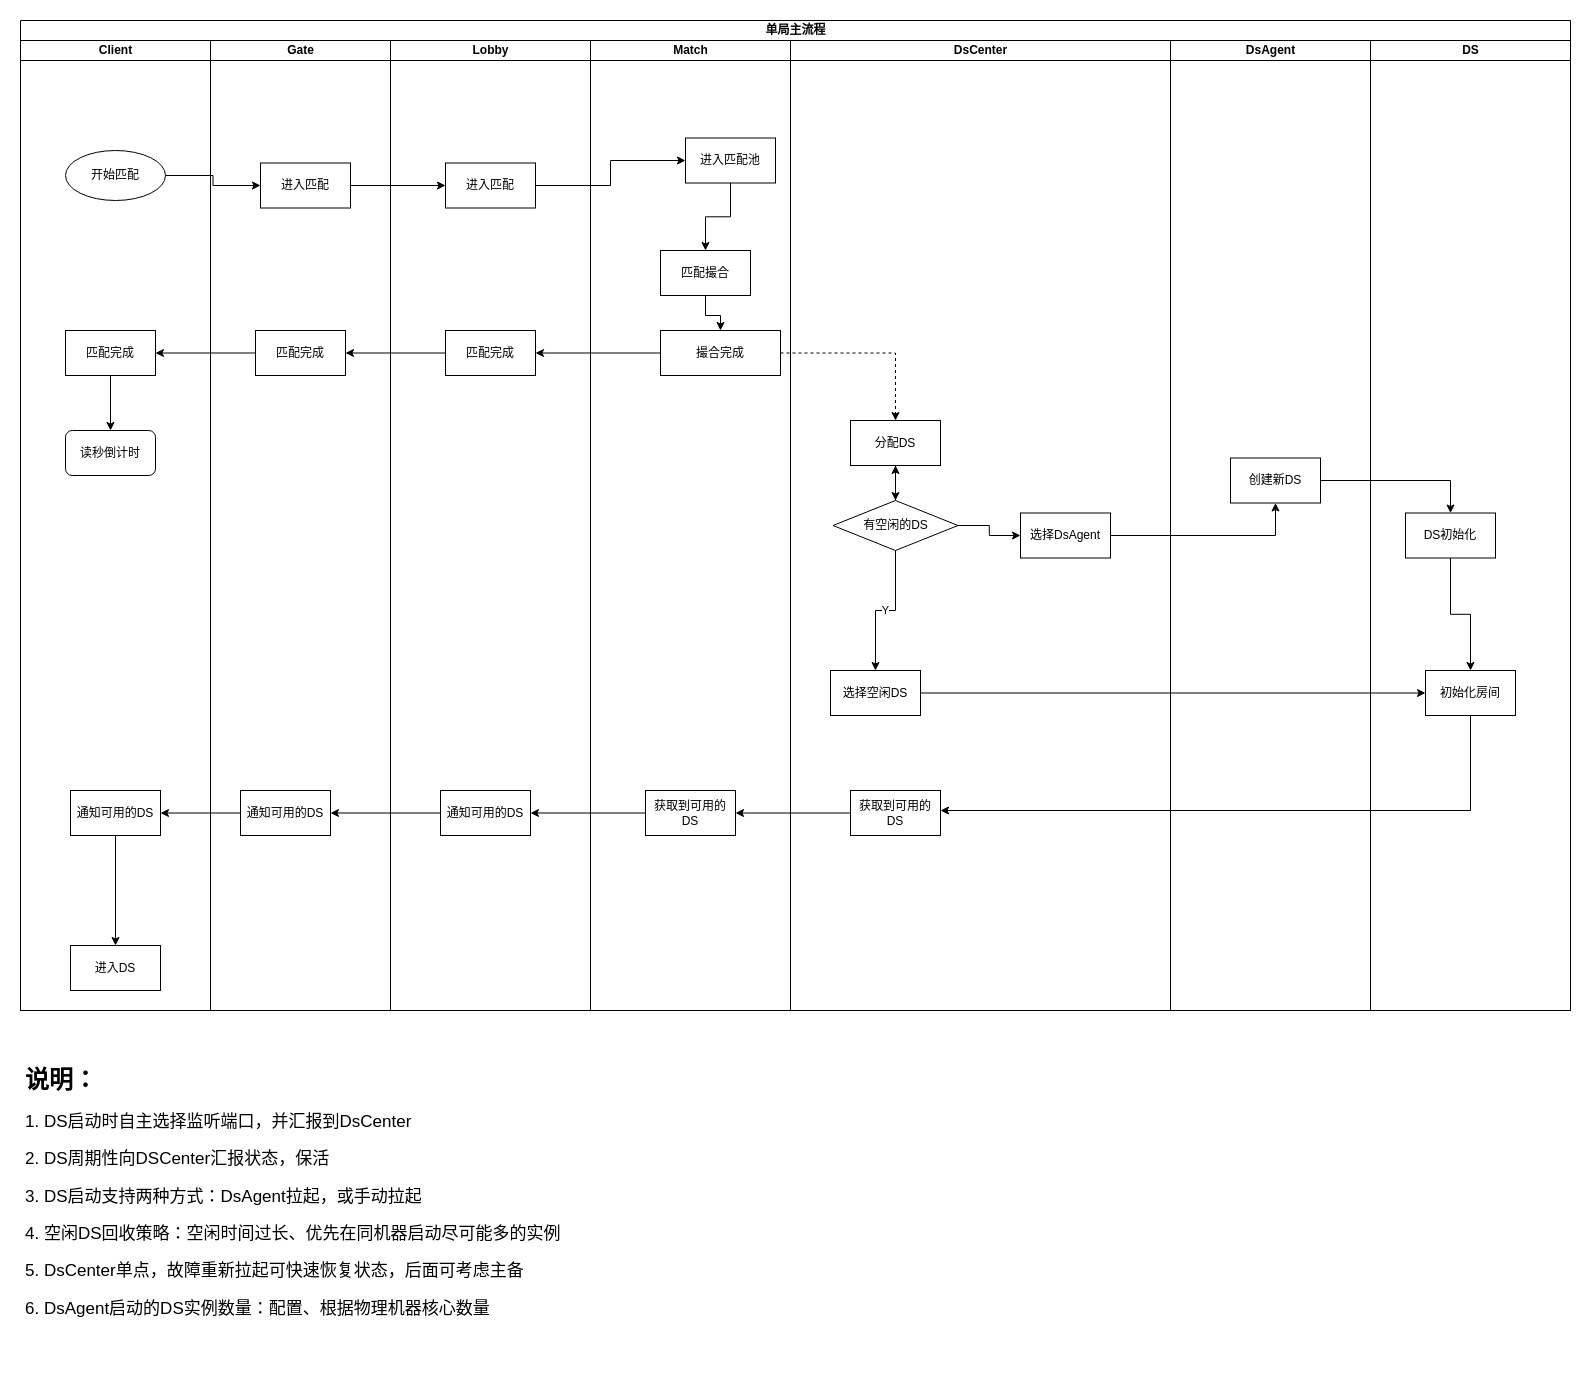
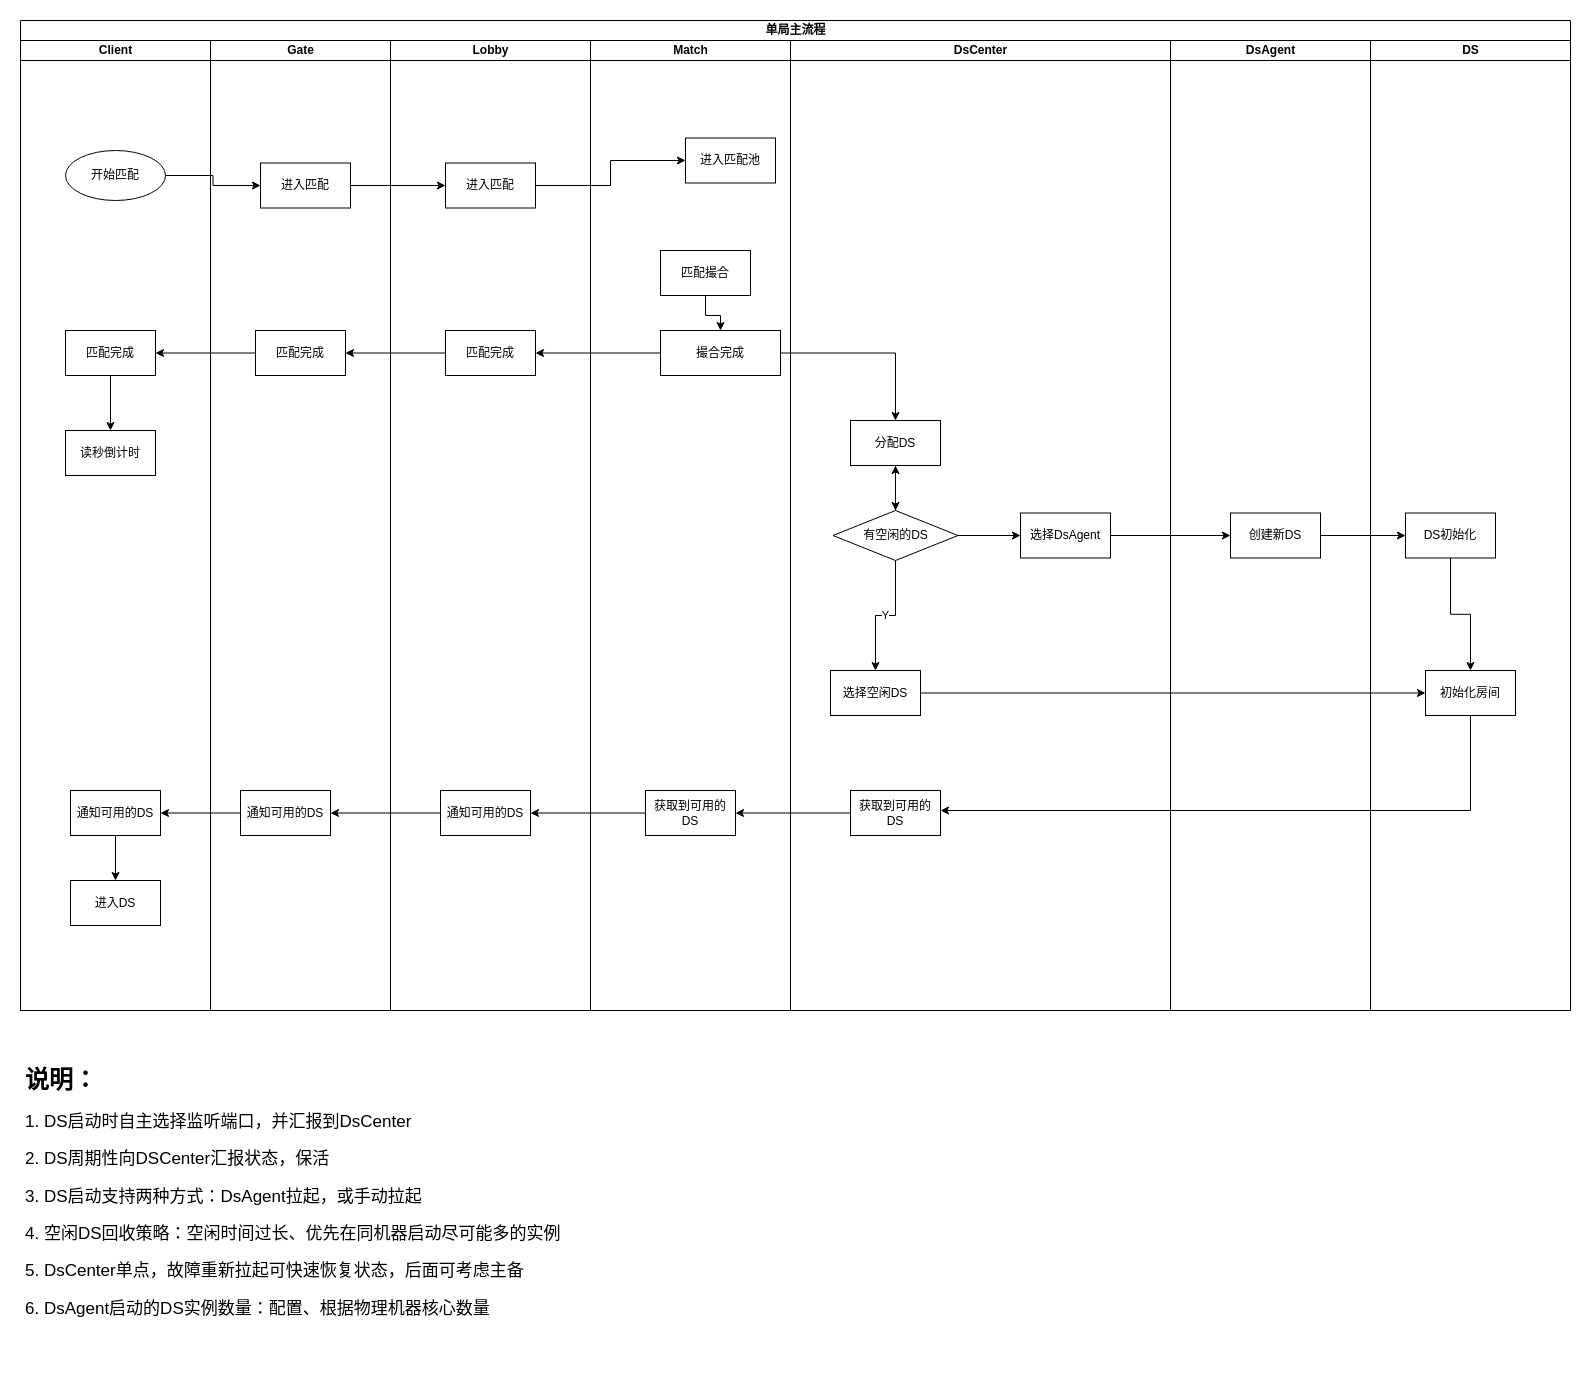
edge "进入匹配池" -> "匹配撮合": removed
edge "撮合完成" -> "分配DS": style dashed -> solid
node "读秒倒计时": shape rounded rectangle -> rectangle
node "创建新DS": moved (1276, 481) -> (1276, 536)
node "有空闲的DS": moved (896, 526) -> (896, 536)
node "进入DS": moved (116, 968) -> (116, 903)
